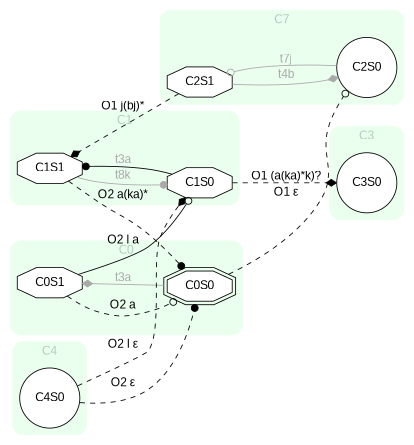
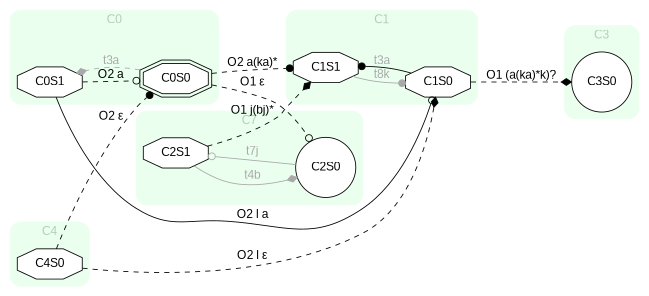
edge "C1S1" -> "C0S0": reversed
edge "C0S0" -> "C0S1": style solid -> dashed
node "C4S0": shape circle -> octagon
